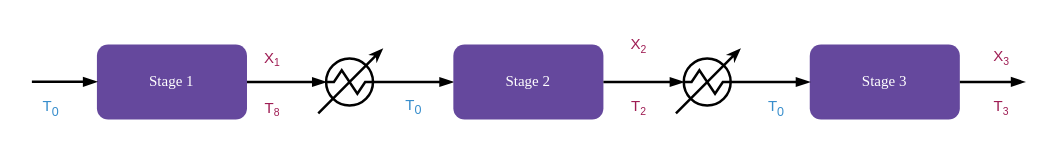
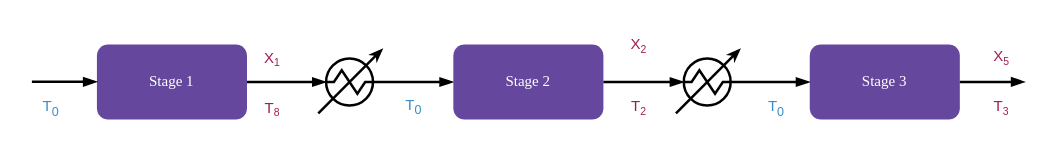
node "X3": label "X3" -> "X5"
